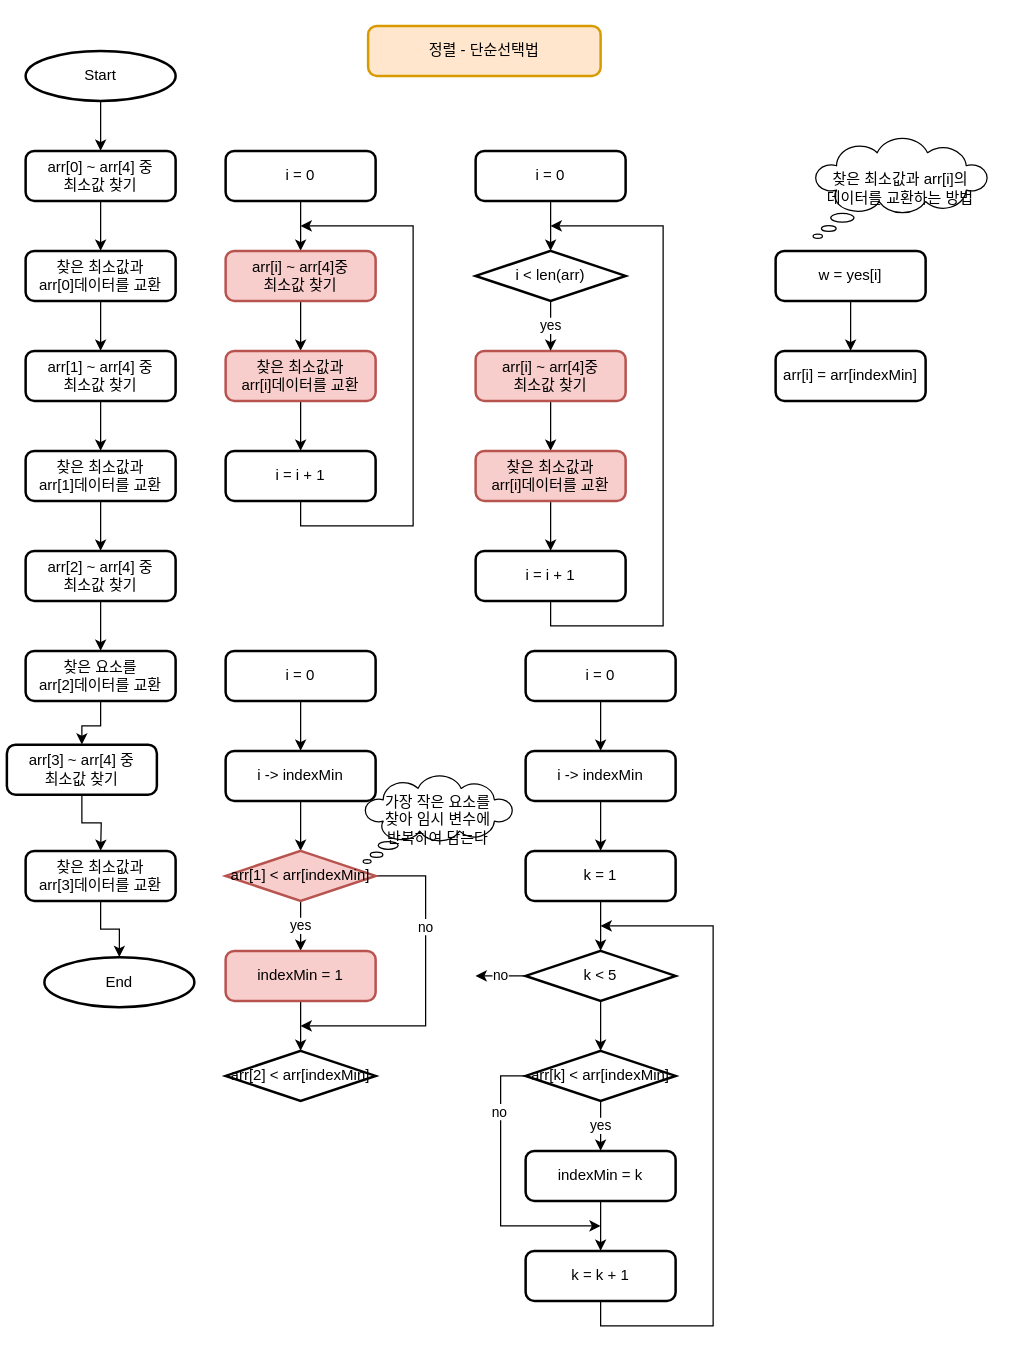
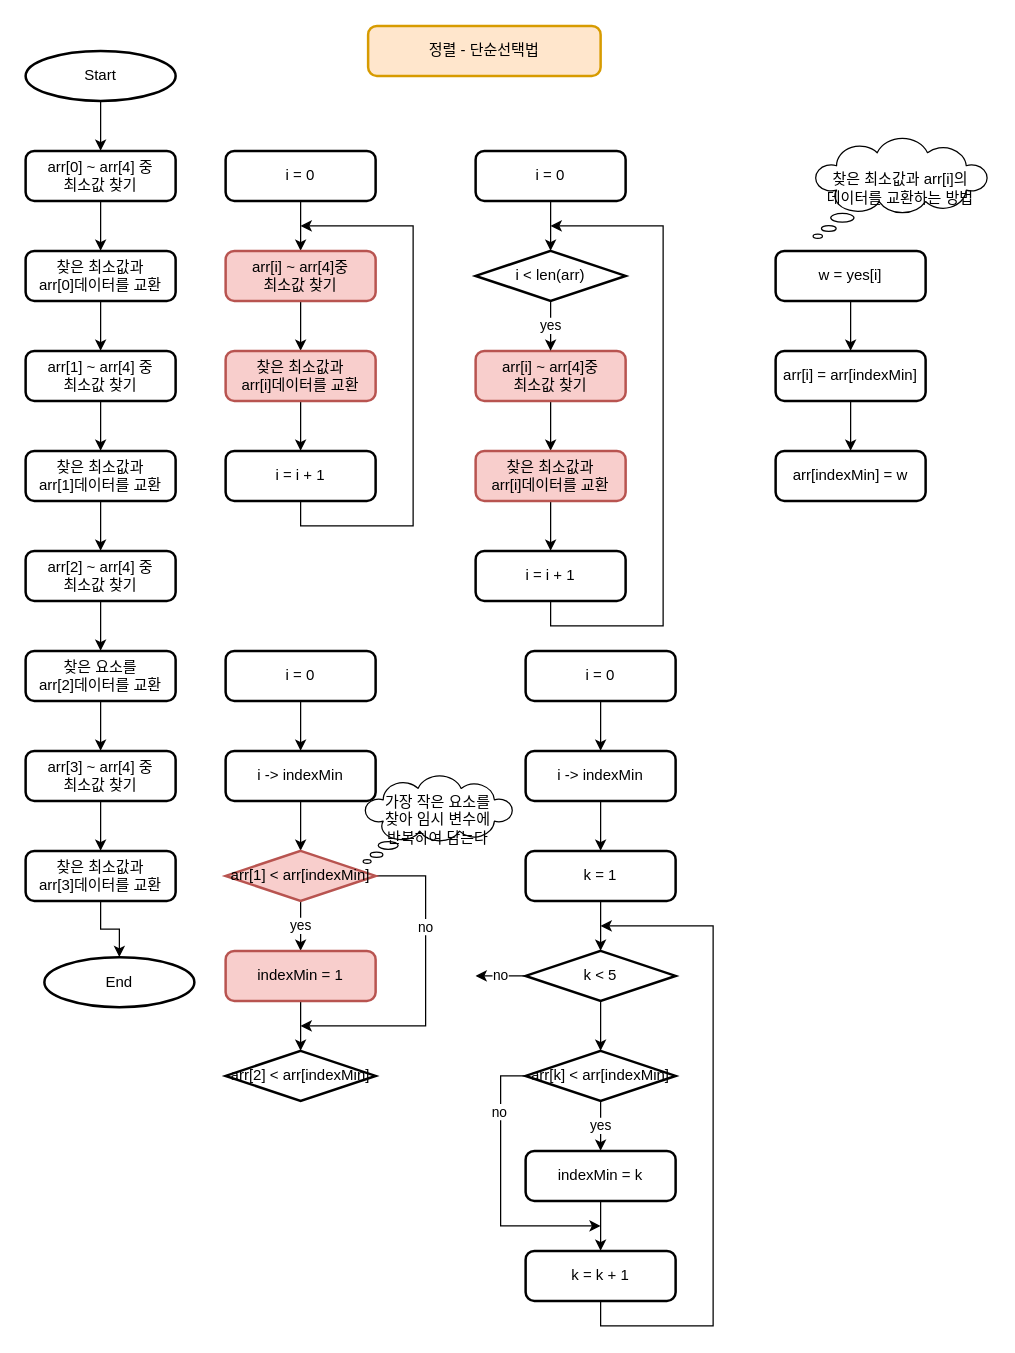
edge "arr[i] = arr[indexMin]" -> "arr[indexMin] = w": added
node "arr[indexMin] = w": added
node "arr[3] ~ arr[4] 중 최소값 찾기": moved (82, 769) -> (101, 776)
